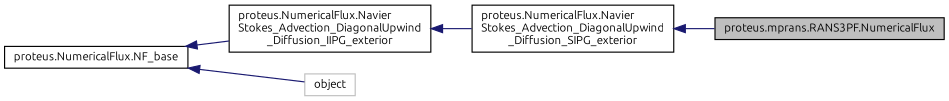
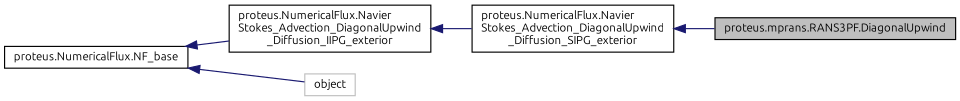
node "proteus.mprans.RANS3PF.NumericalFlux": label "proteus.mprans.RANS3PF.NumericalFlux" -> "proteus.mprans.RANS3PF.DiagonalUpwind"
